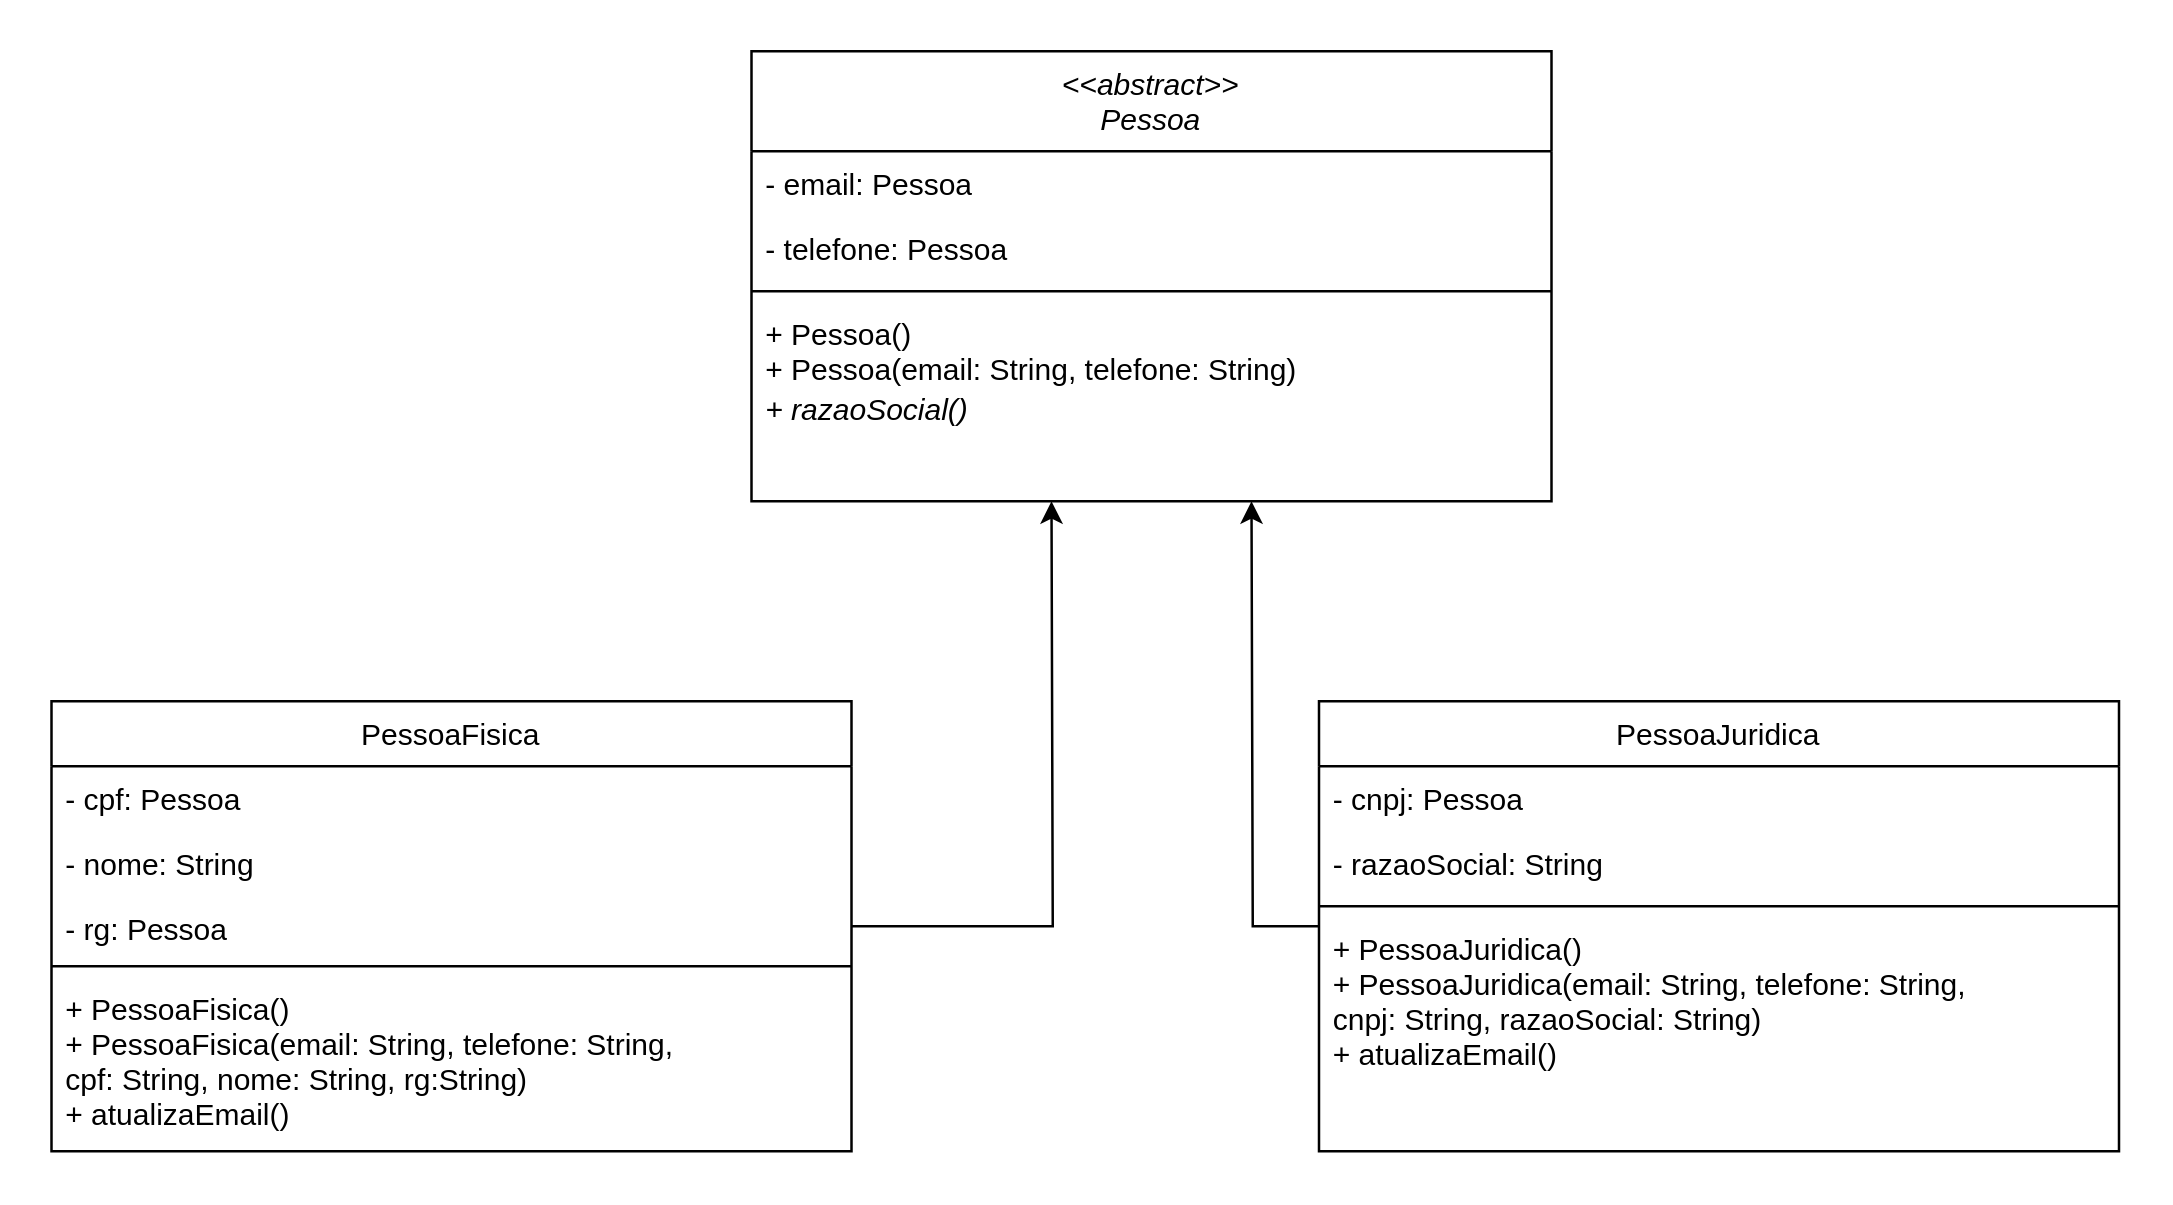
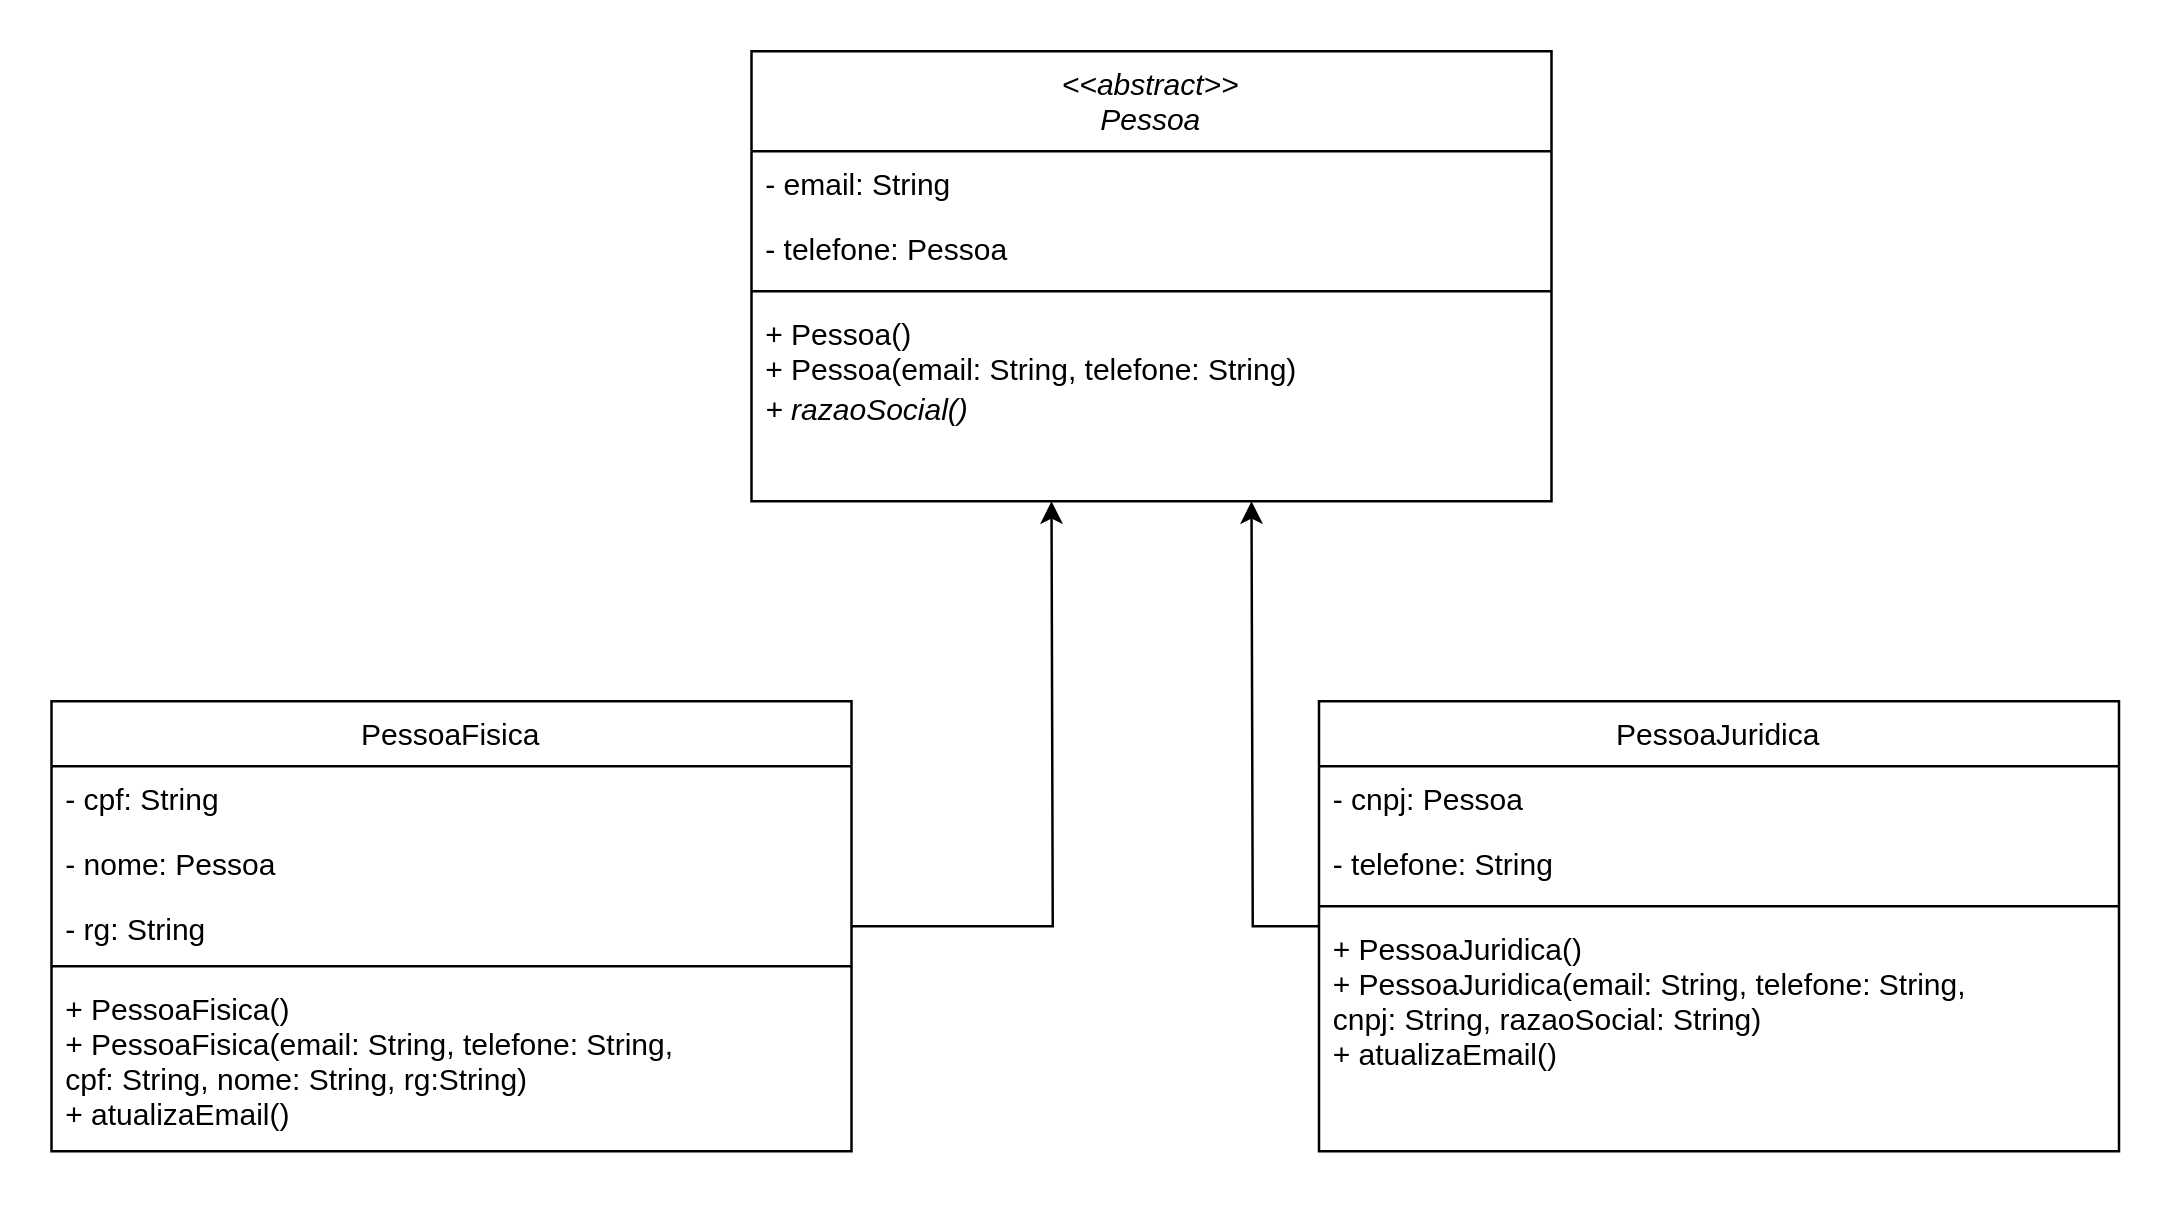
node "- email: Pessoa": label "- email: Pessoa" -> "- email: String"
node "- cpf: Pessoa": label "- cpf: Pessoa" -> "- cpf: String"
node "- nome: String": label "- nome: String" -> "- nome: Pessoa"
node "- razaoSocial: String": label "- razaoSocial: String" -> "- telefone: String"
node "- rg: Pessoa": label "- rg: Pessoa" -> "- rg: String"
